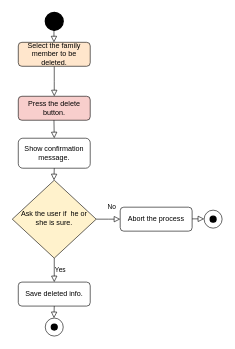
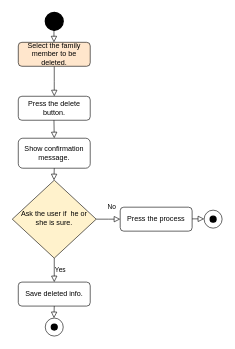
node "Press the delete button.": fillcolor #f8cecc -> #ffffff
node "Abort the process": label "Abort the process" -> "Press the process"
